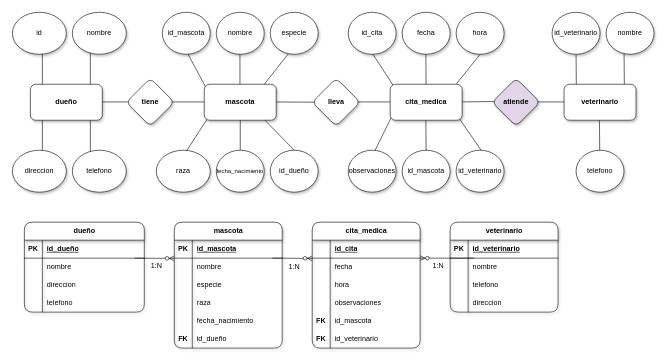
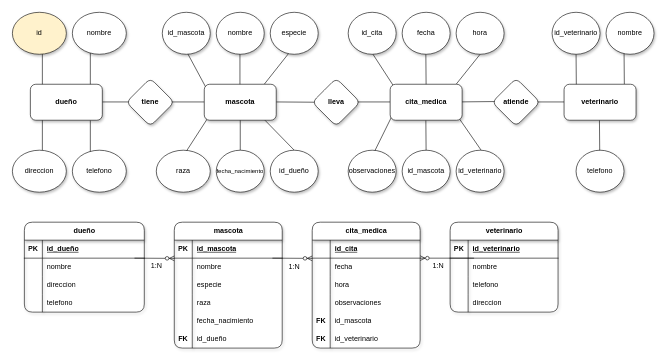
node "id": fillcolor #ffffff -> #fff2cc
node "atiende": fillcolor #e1d5e7 -> #ffffff
